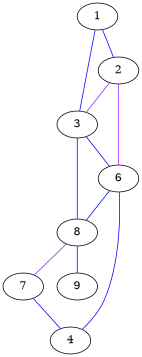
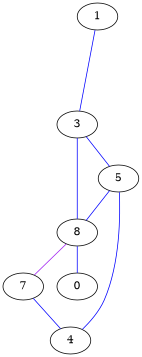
node "2": removed
node "6": label "6" -> "5"
node "9": label "9" -> "0"
